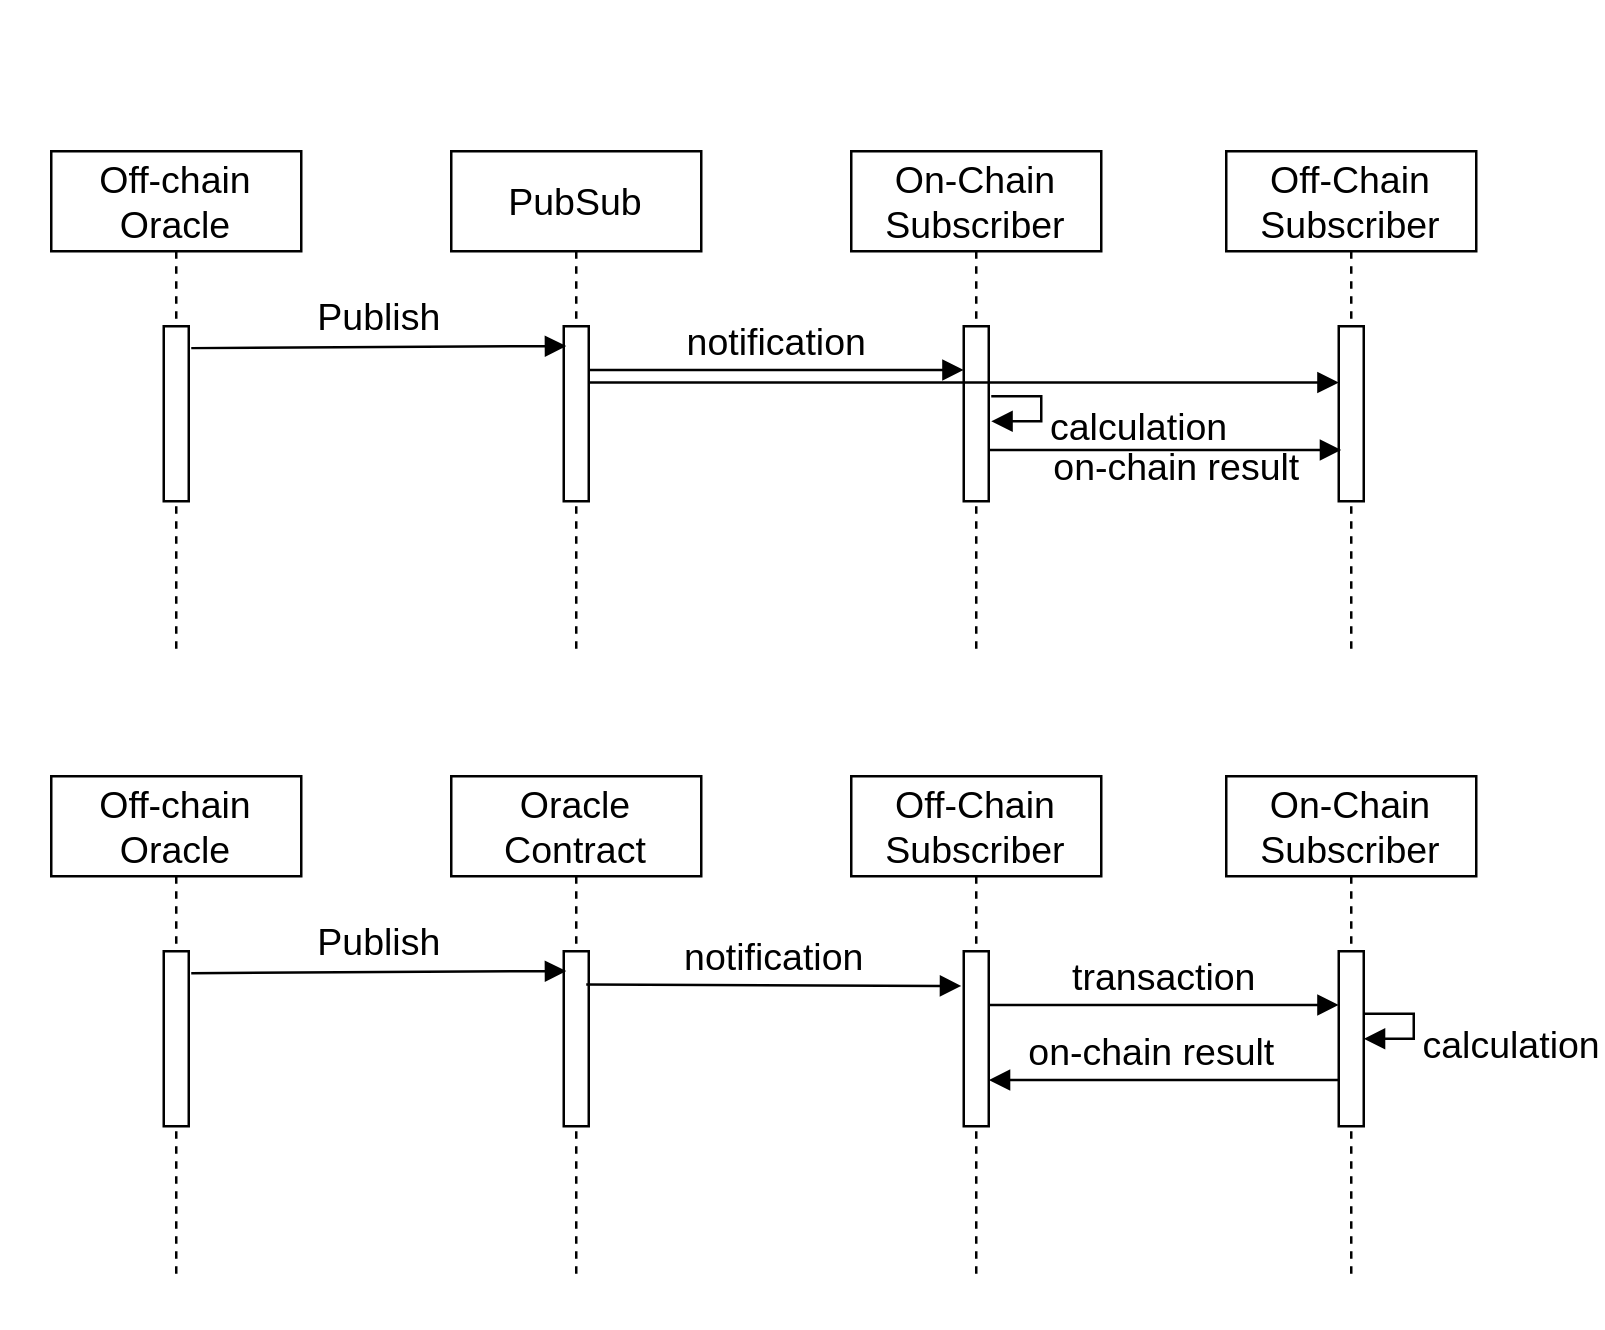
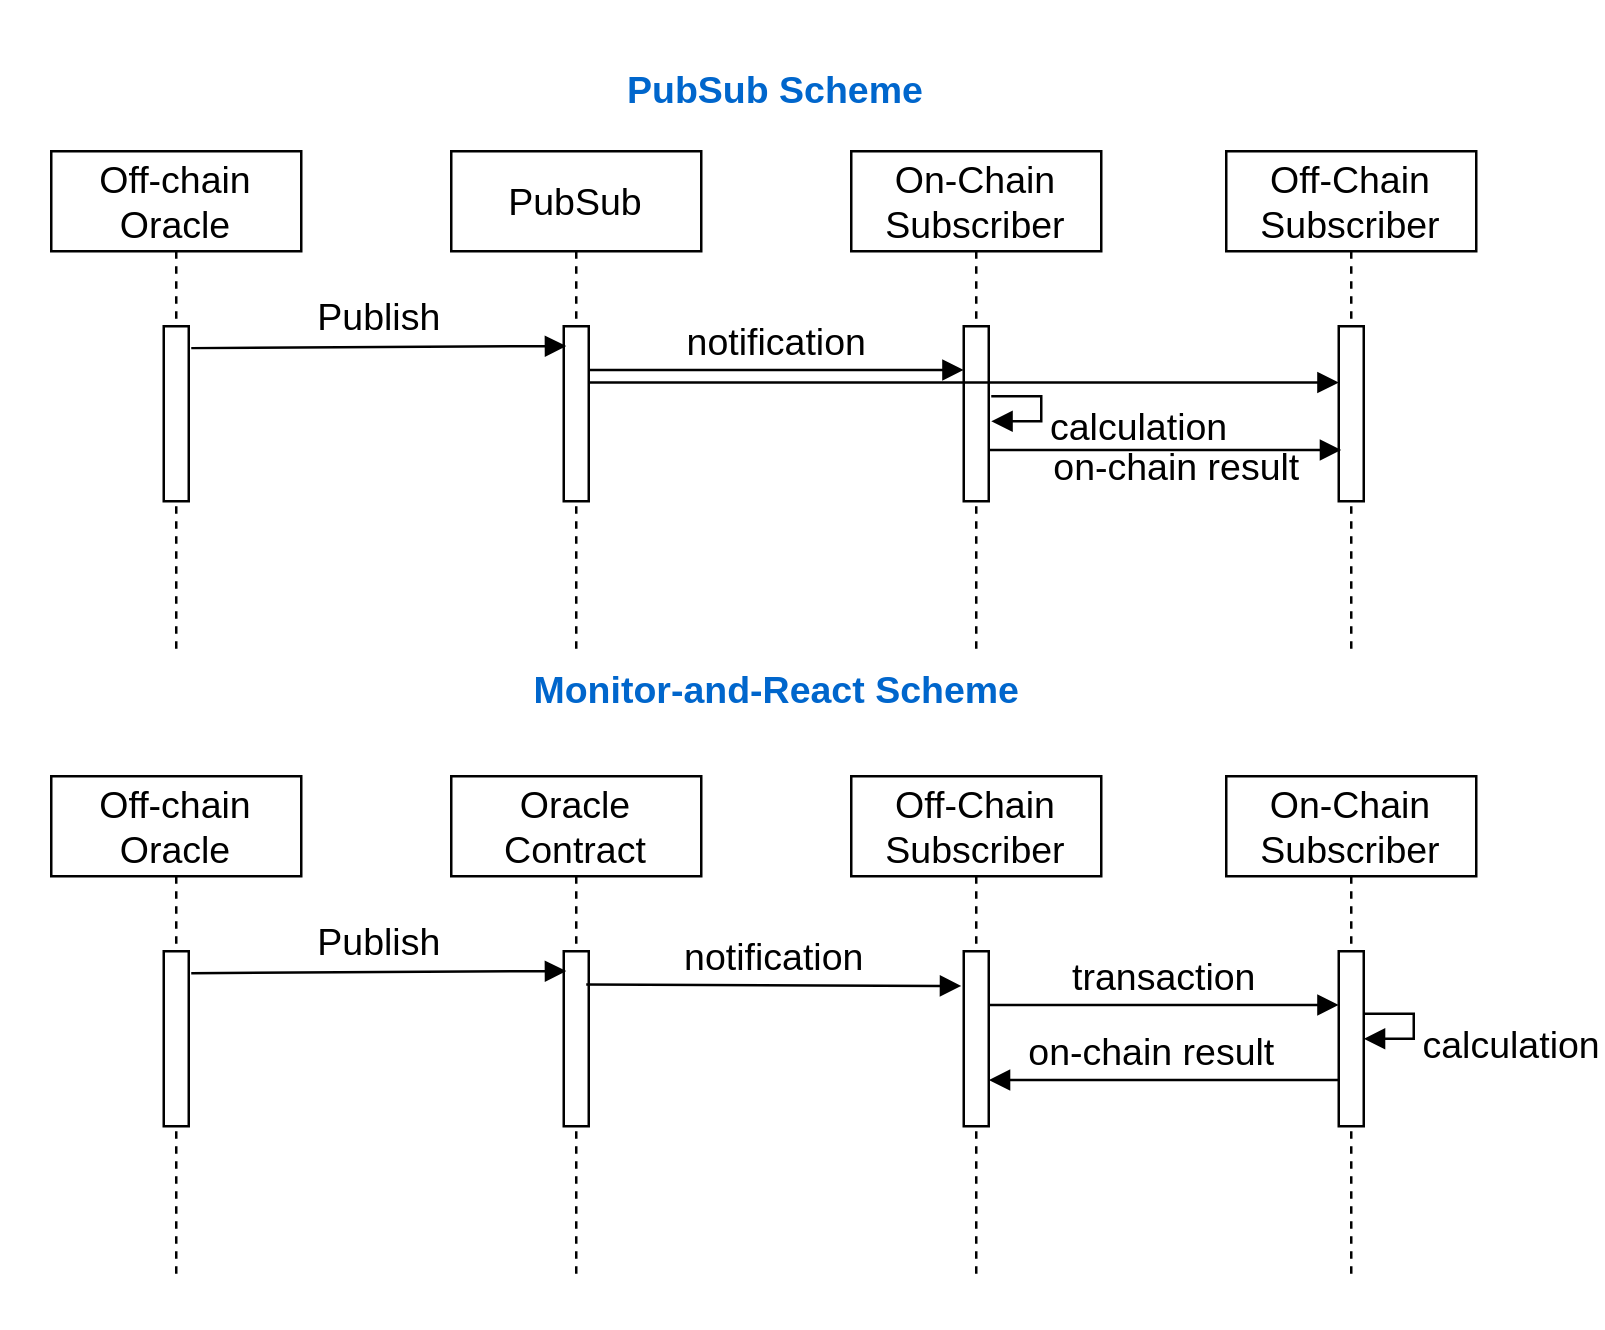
node "PubSub Scheme": added
node "Monitor-and-React Scheme": added
